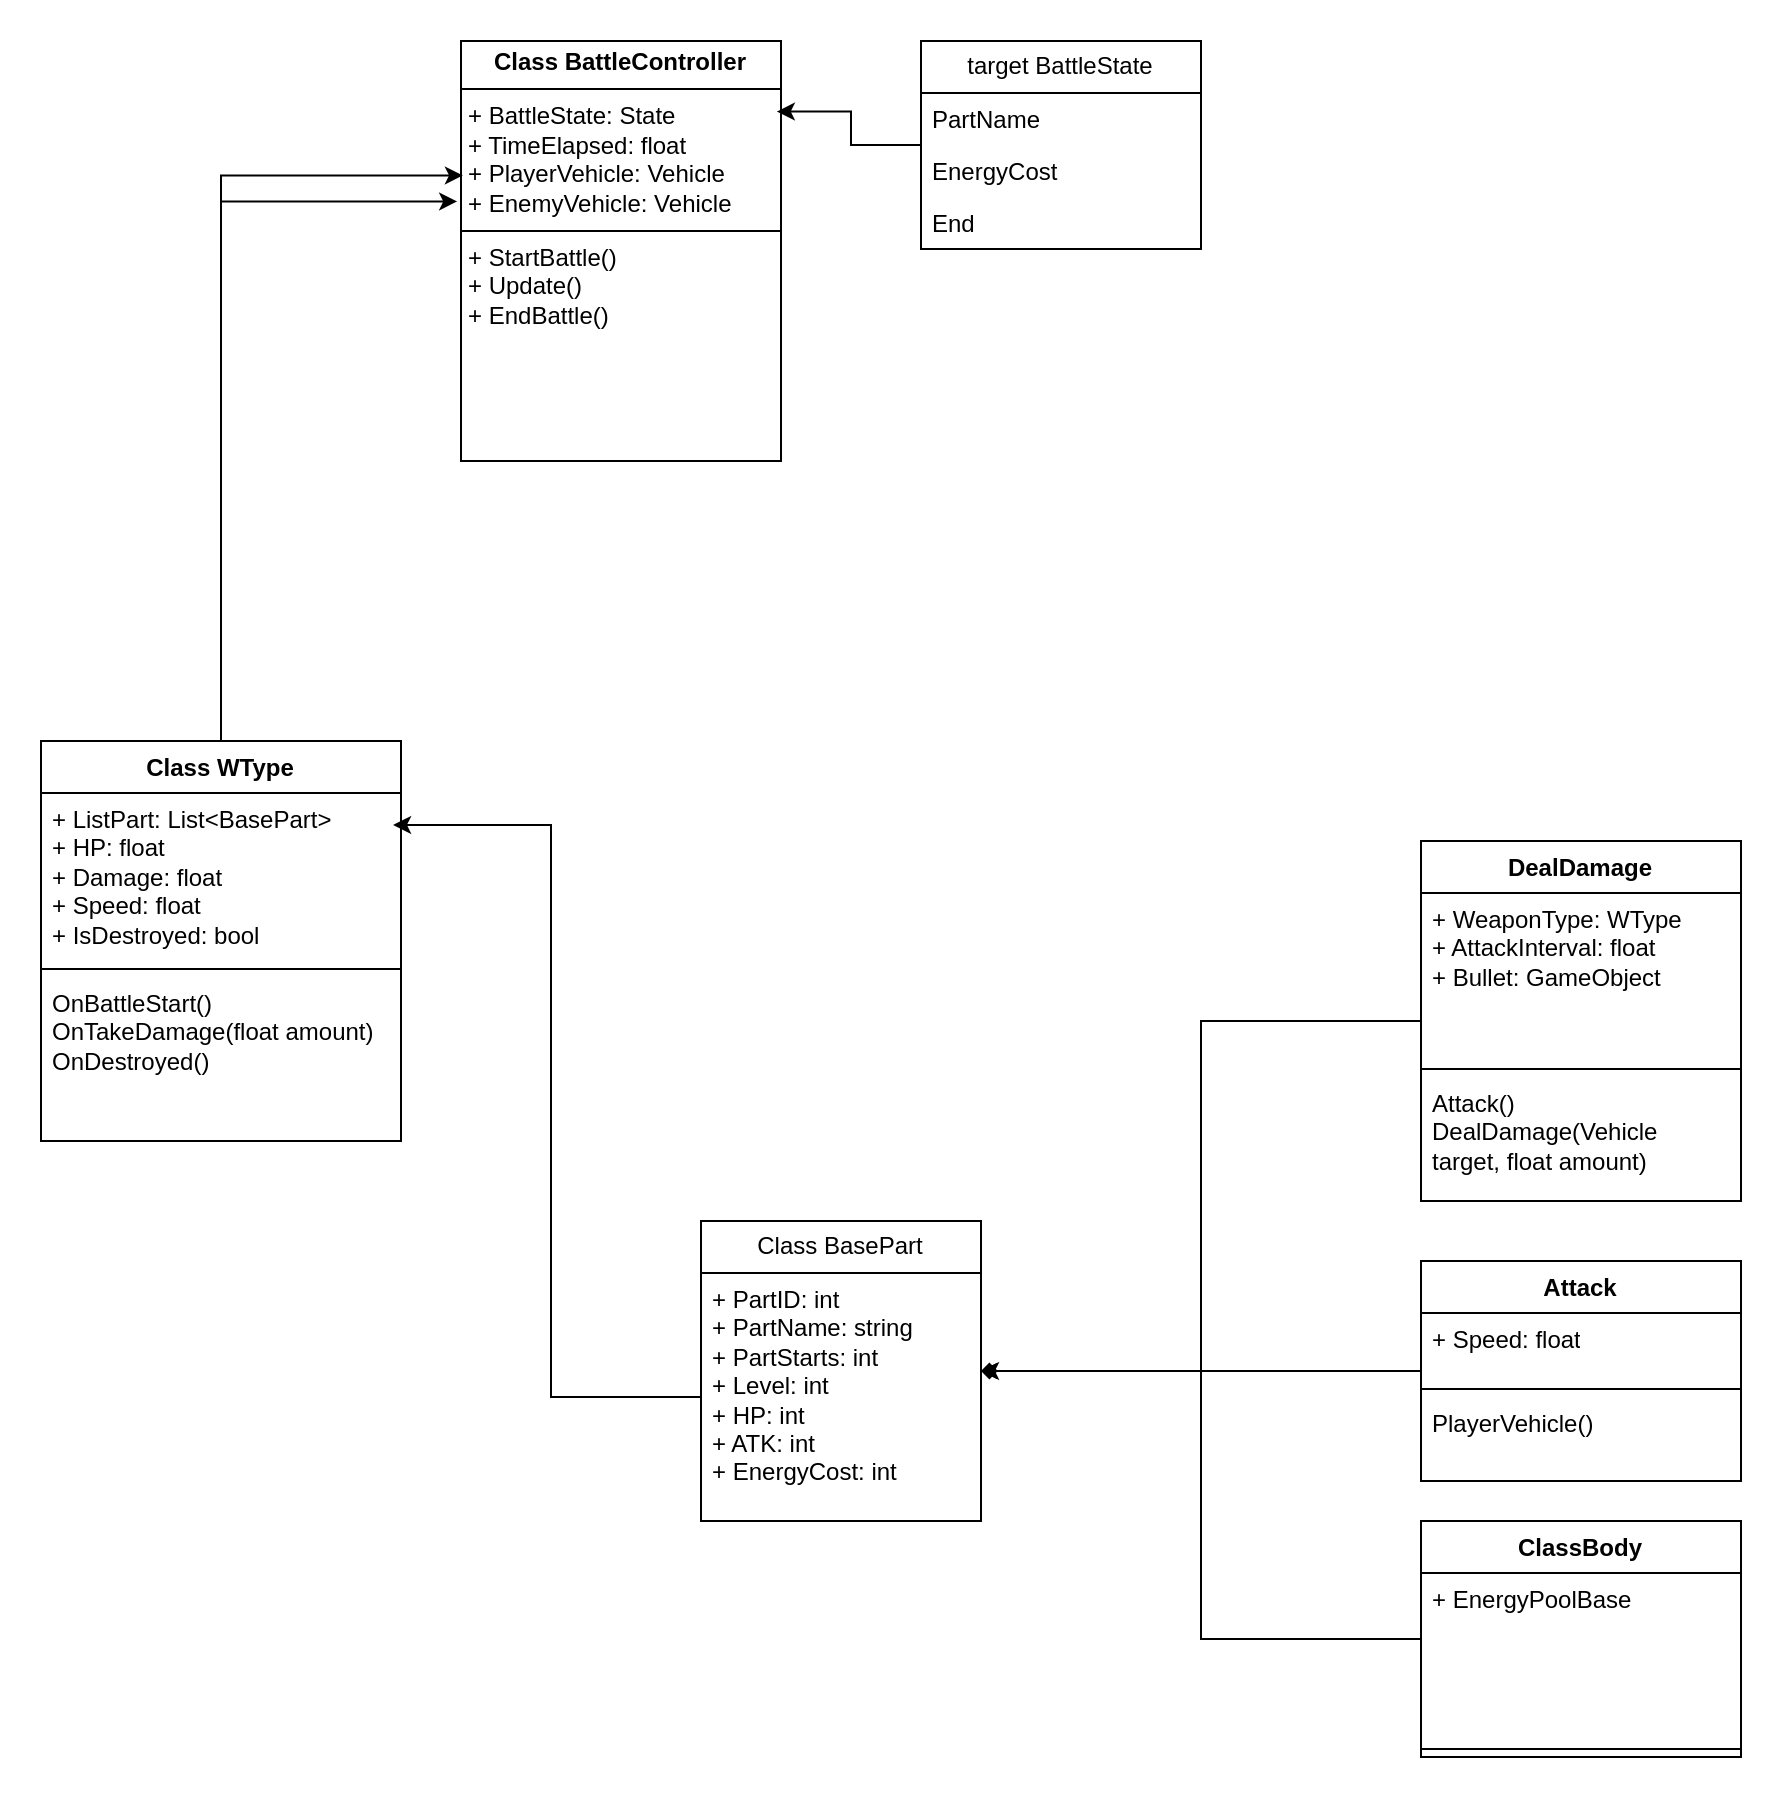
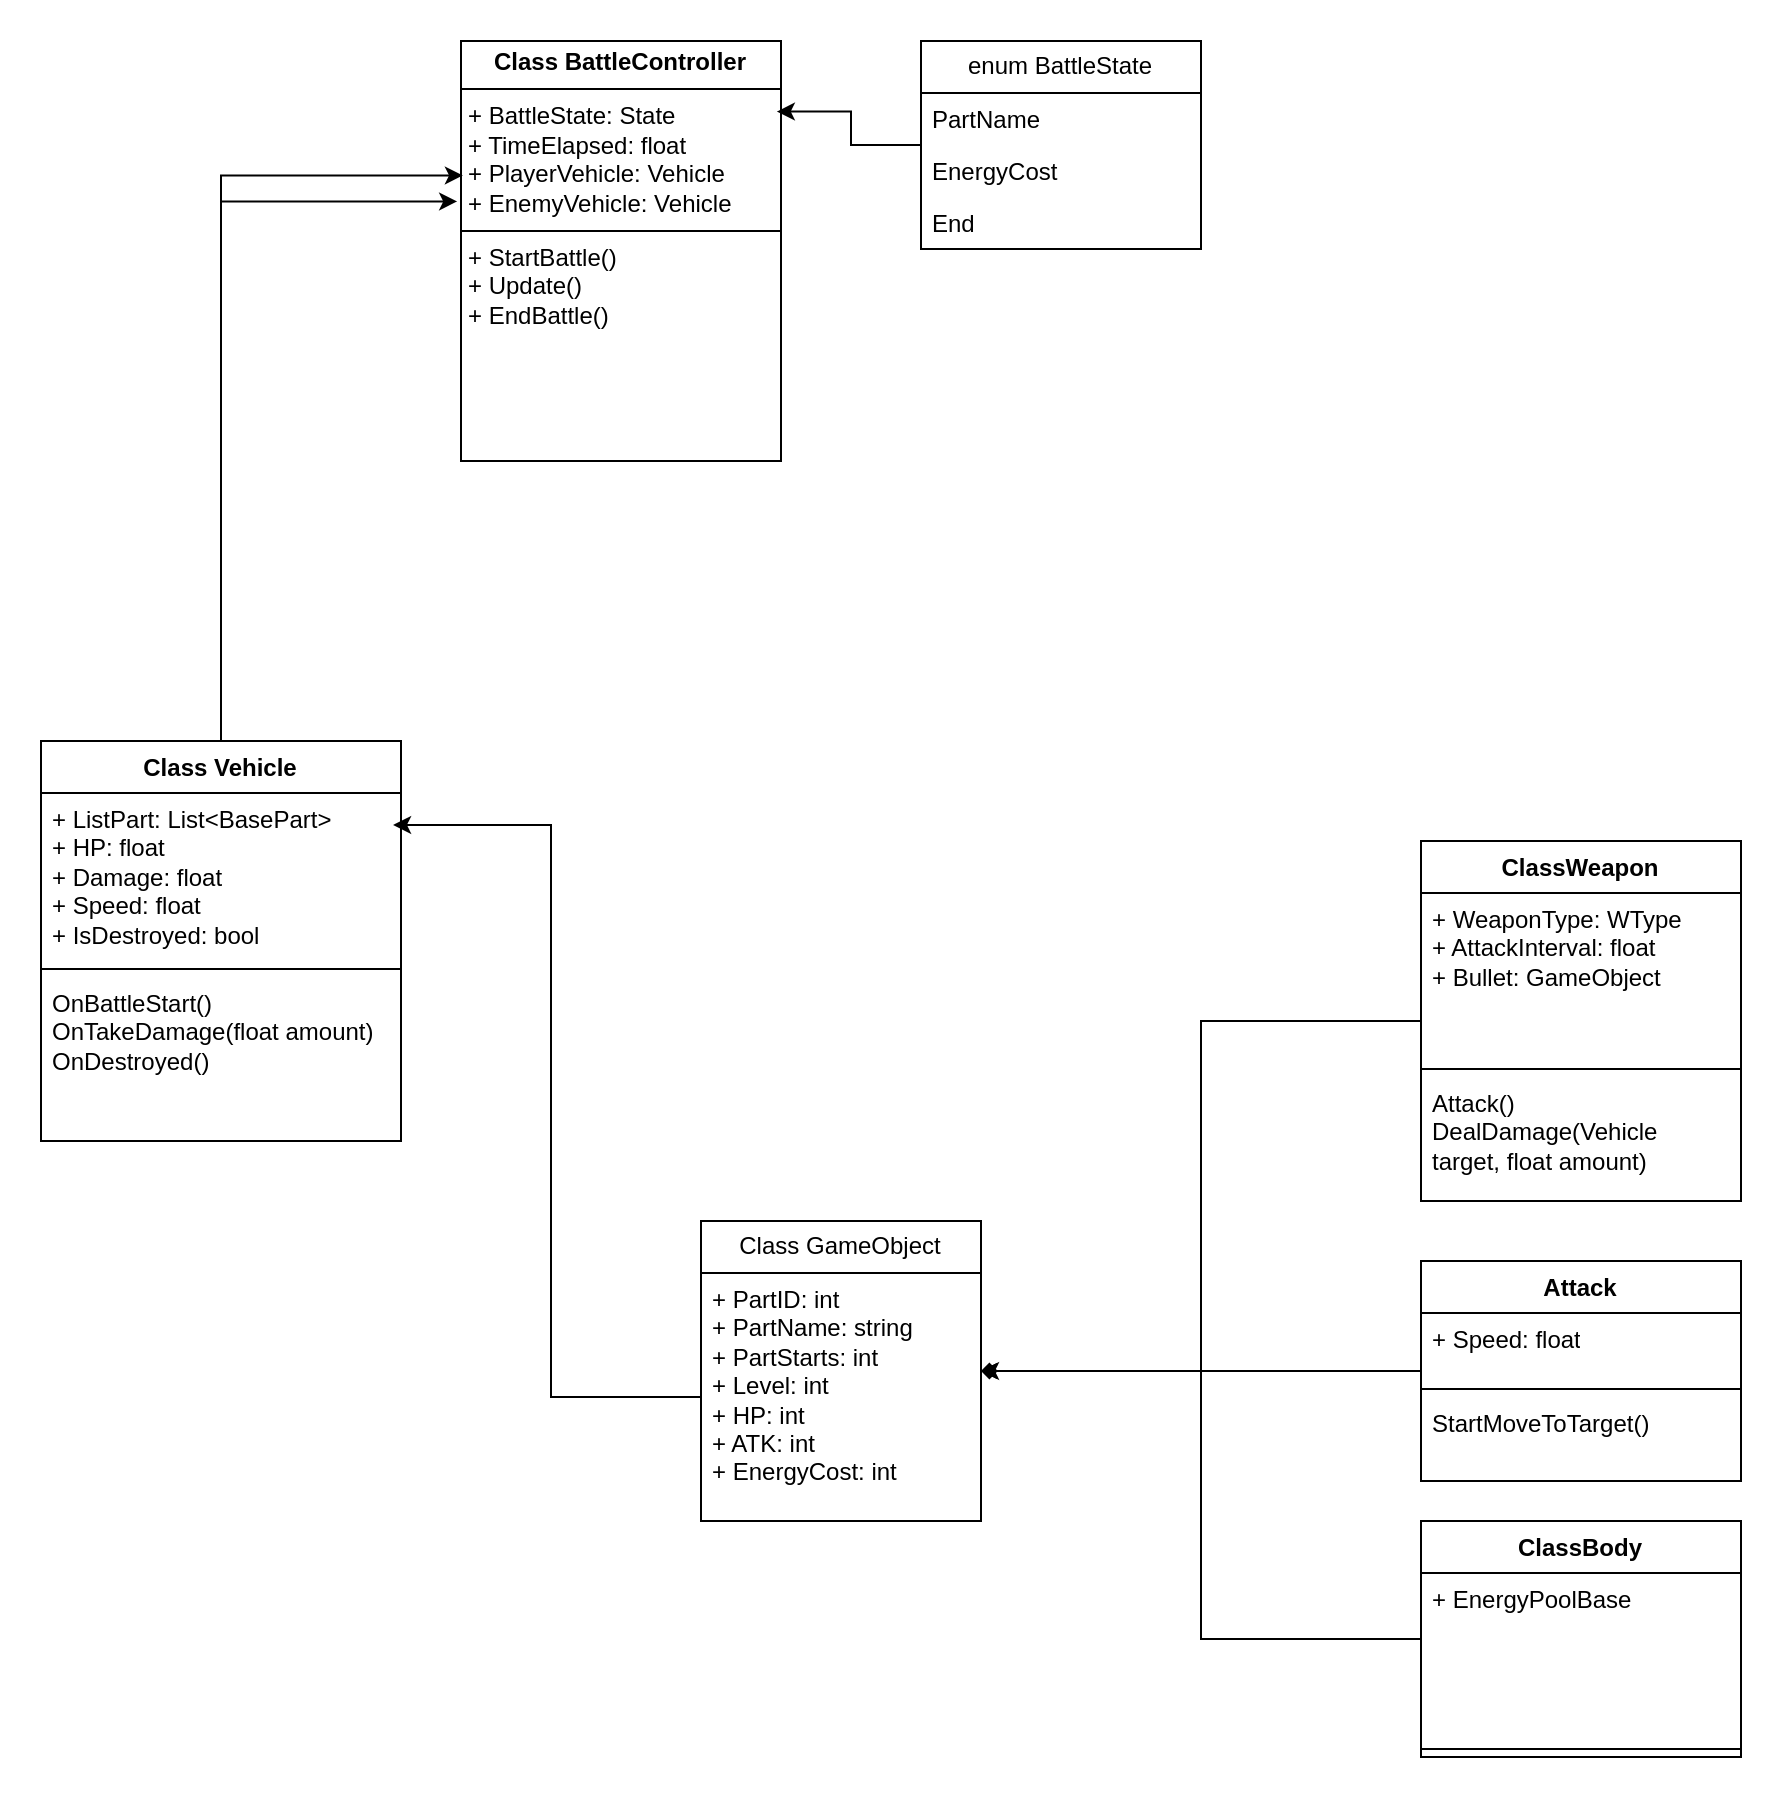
node "target BattleState": label "target BattleState" -> "enum BattleState"
node "Class WType": label "Class WType" -> "Class Vehicle"
node "DealDamage": label "DealDamage" -> "ClassWeapon"
node "Class BasePart": label "Class BasePart" -> "Class GameObject"
node "PlayerVehicle()": label "PlayerVehicle()" -> "StartMoveToTarget()"
